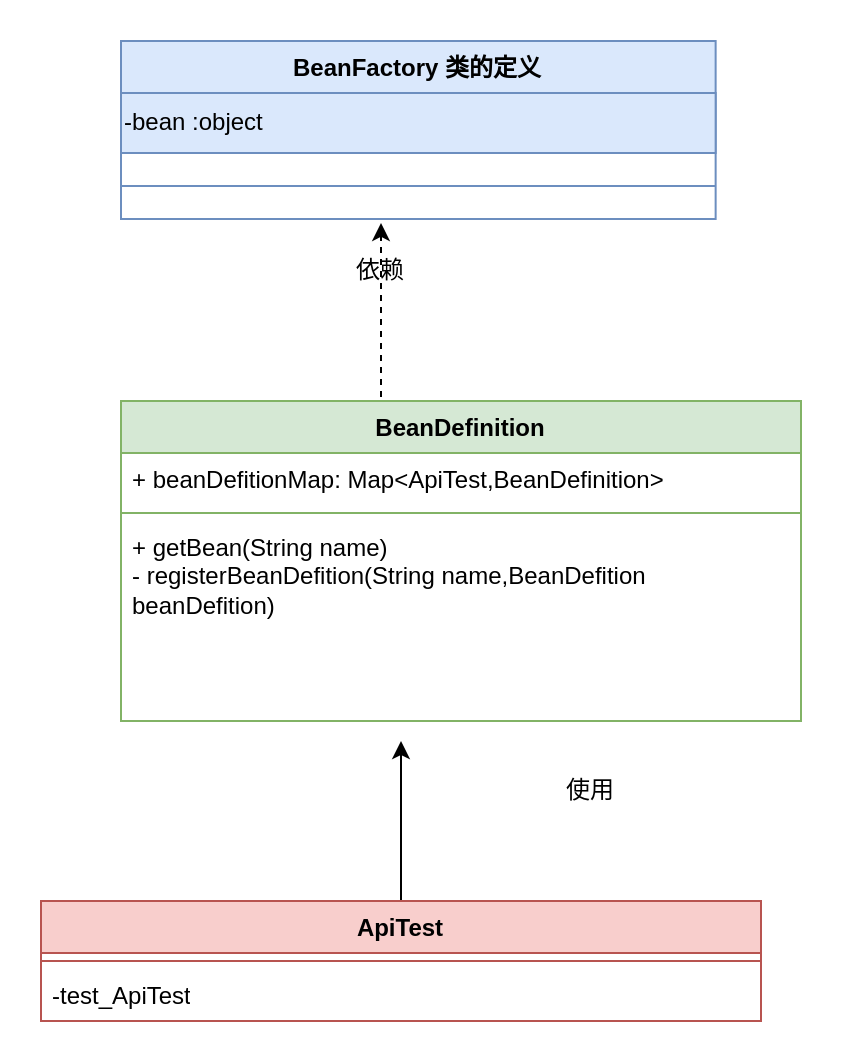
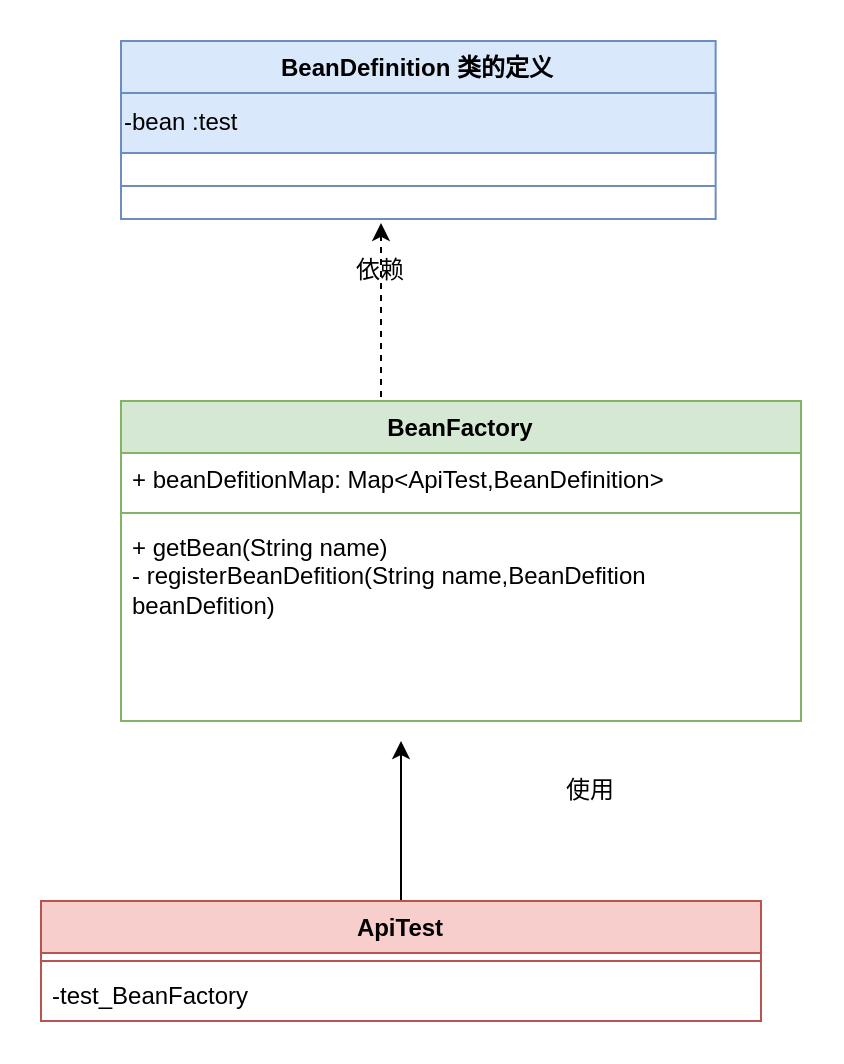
node "BeanFactory 类的定义": label "BeanFactory 类的定义" -> "BeanDefinition 类的定义"
node "-bean :object": label "-bean :object" -> "-bean :test"
node "BeanDefinition": label "BeanDefinition" -> "BeanFactory"
node "-test_ApiTest": label "-test_ApiTest" -> "-test_BeanFactory"
